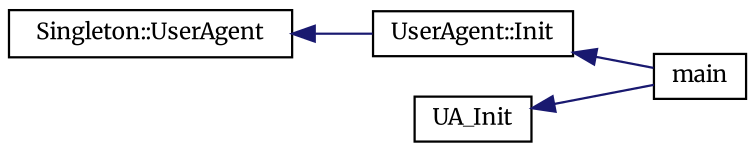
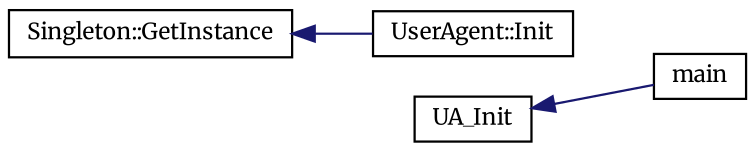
node "Singleton::UserAgent": label "Singleton::UserAgent" -> "Singleton::GetInstance"
edge "main" -> "UserAgent::Init": removed
